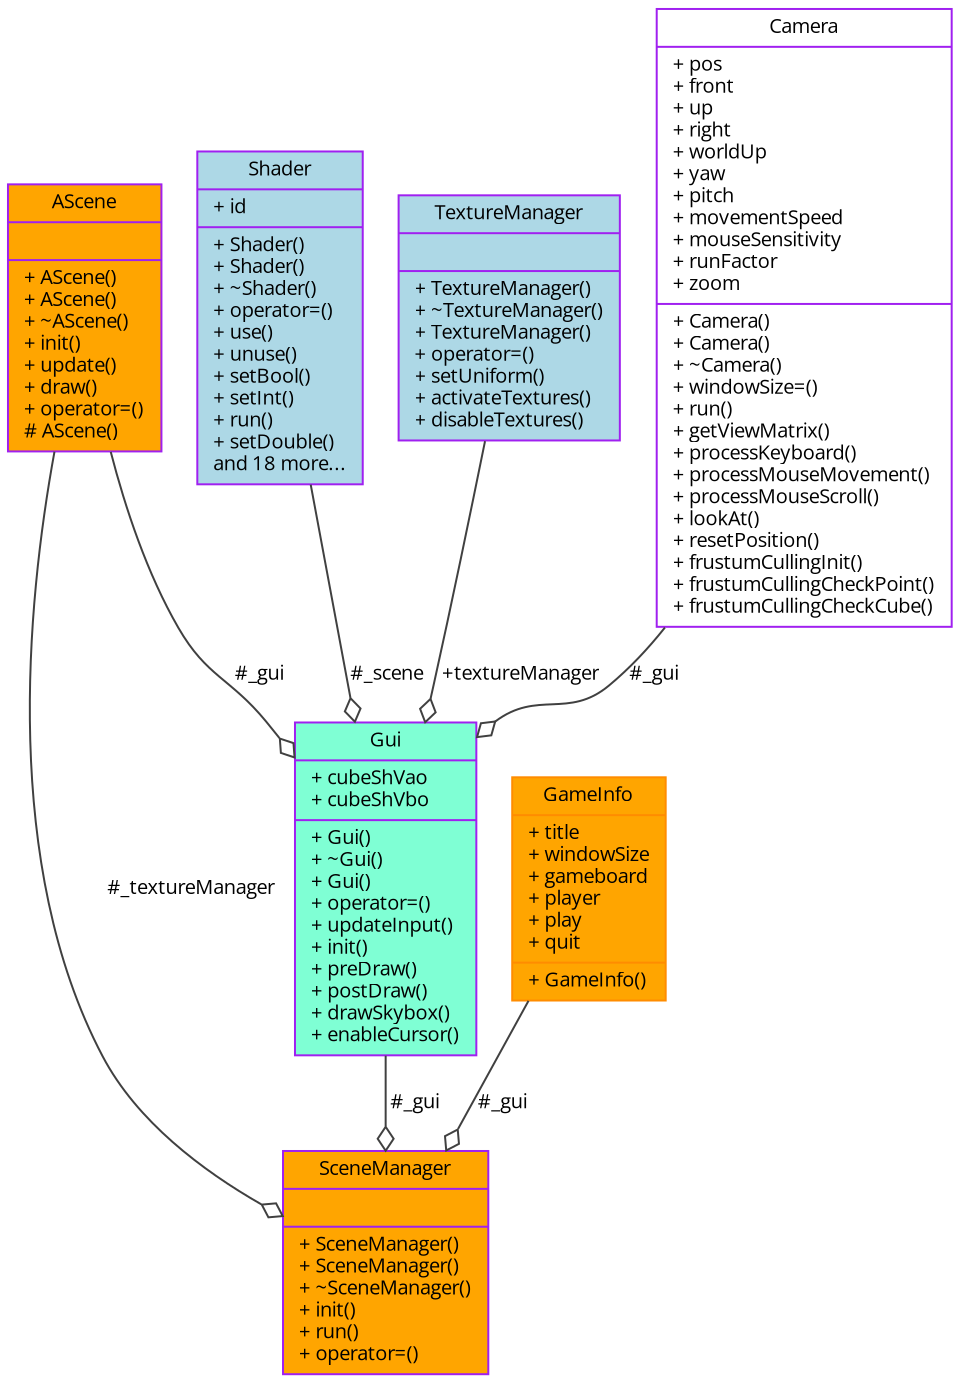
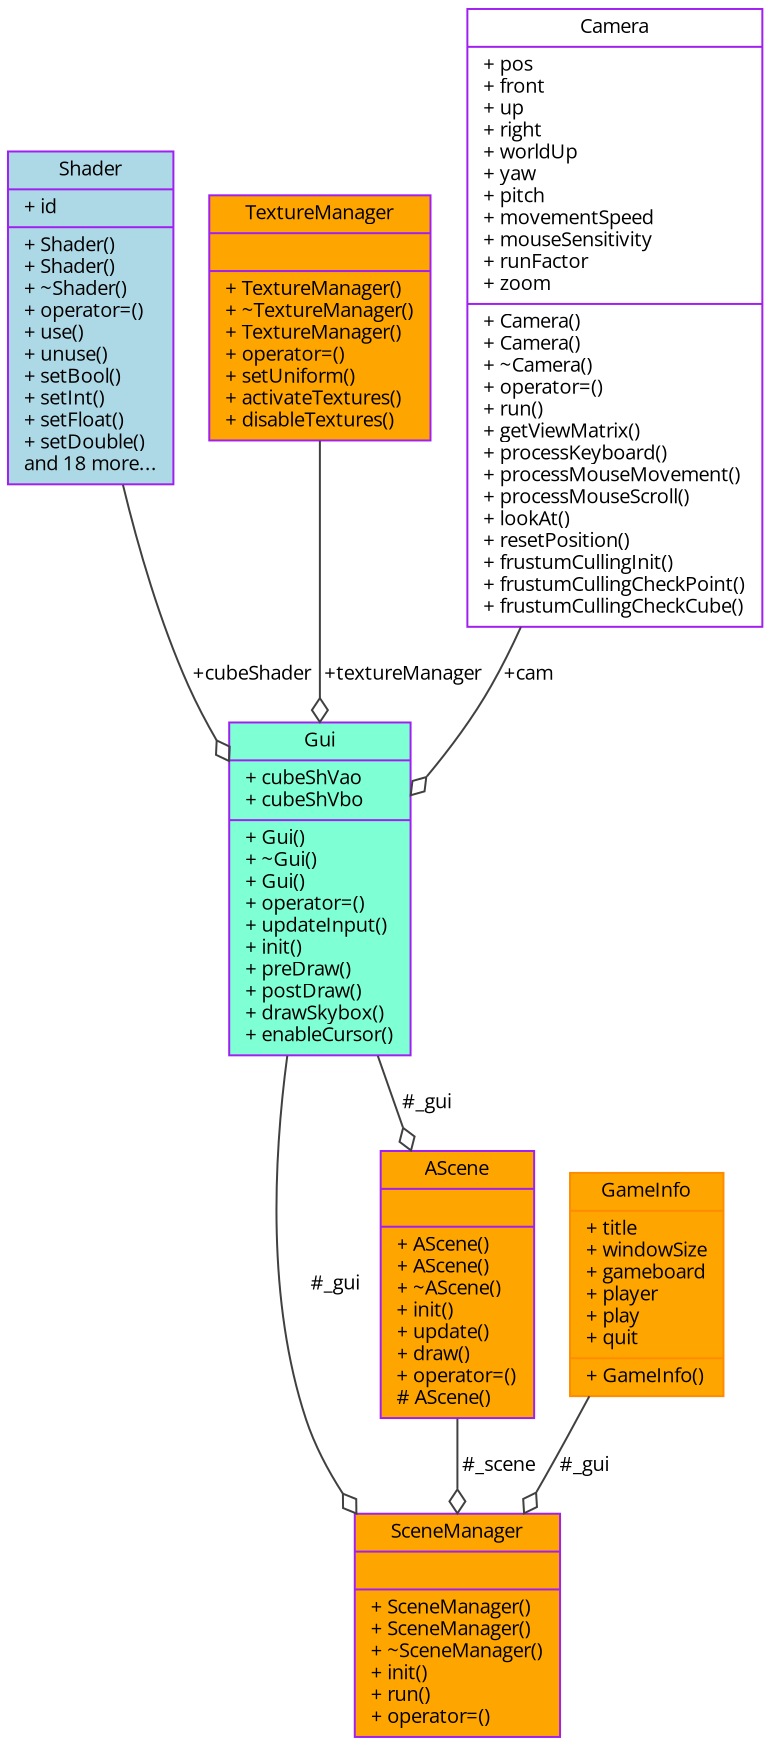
node "TextureManager": fillcolor lightblue -> orange
node "Camera": text "+ windowSize=()" -> "+ operator=()"
node "Shader": text "+ run()" -> "+ setFloat()"
edge "AScene" -> "Gui": reversed
edge "Shader" -> "Gui": label " #_scene" -> " +cubeShader"
edge "Camera" -> "Gui": label " #_gui" -> " +cam"
edge "AScene" -> "SceneManager": label " #_textureManager" -> " #_scene"
